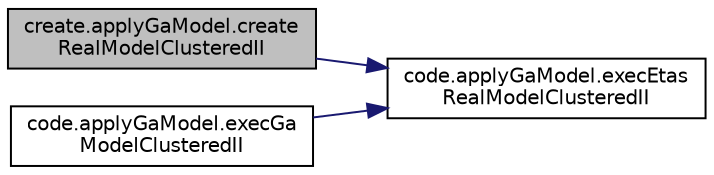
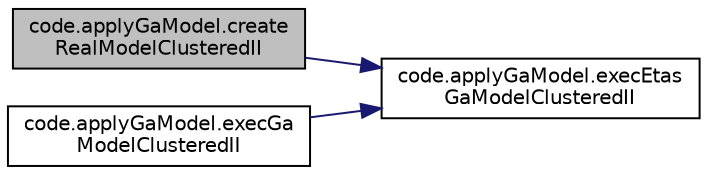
node "create.applyGaModel.create RealModelClusteredII": label "create.applyGaModel.create RealModelClusteredII" -> "code.applyGaModel.create RealModelClusteredII"
node "code.applyGaModel.execEtas RealModelClusteredII": label "code.applyGaModel.execEtas RealModelClusteredII" -> "code.applyGaModel.execEtas GaModelClusteredII"
